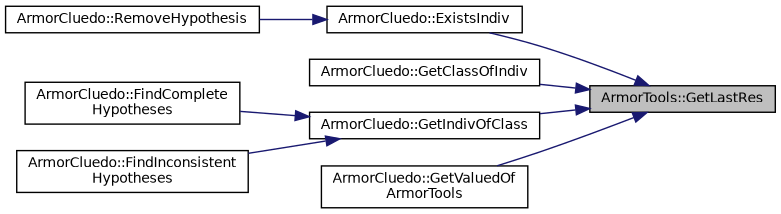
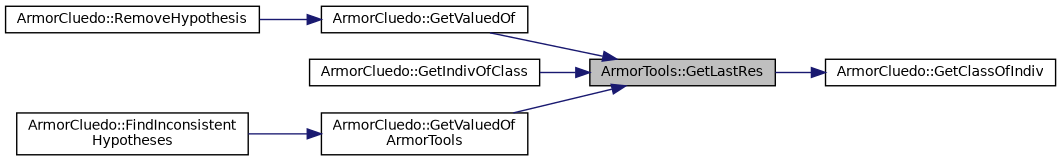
node "ArmorCluedo::ExistsIndiv": label "ArmorCluedo::ExistsIndiv" -> "ArmorCluedo::GetValuedOf"
edge "ArmorCluedo::GetClassOfIndiv" -> "ArmorTools::GetLastRes": reversed
node "ArmorCluedo::FindComplete Hypotheses": removed
edge "ArmorCluedo::FindInconsistent Hypotheses" -> "ArmorCluedo::GetIndivOfClass": now "ArmorCluedo::FindInconsistent Hypotheses" -> "ArmorCluedo::GetValuedOf ArmorTools"
